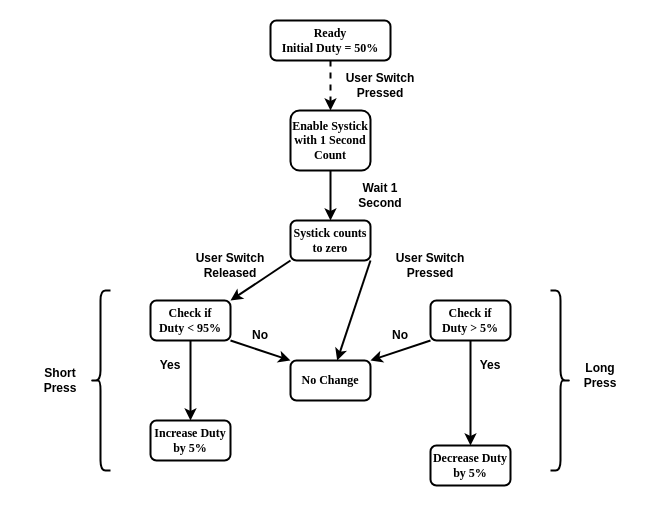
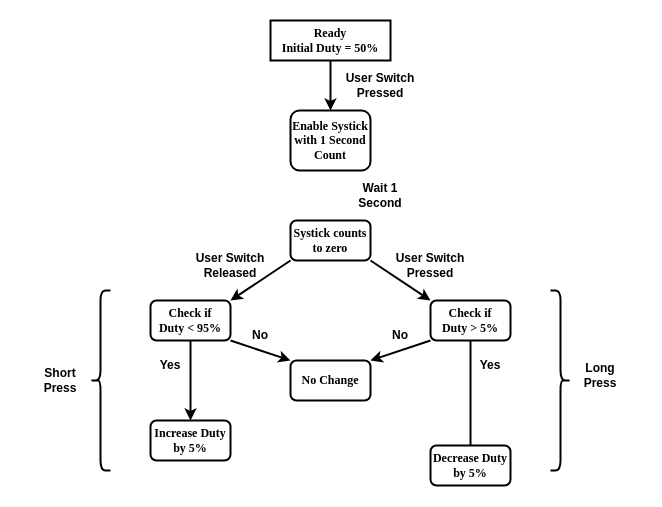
node "Ready Initial Duty = 50%": shape rounded rectangle -> rectangle
edge "Ready Initial Duty = 50%" -> "Enable Systick with 1 Second Count": style dashed -> solid
edge "Enable Systick with 1 Second Count" -> "Systick counts to zero": removed
edge "Systick counts to zero" -> "No Change": now "Systick counts to zero" -> "Check if Duty > 5%"
edge "Check if Duty > 5%" -> "Decrease Duty by 5%": arrowhead classic -> none
